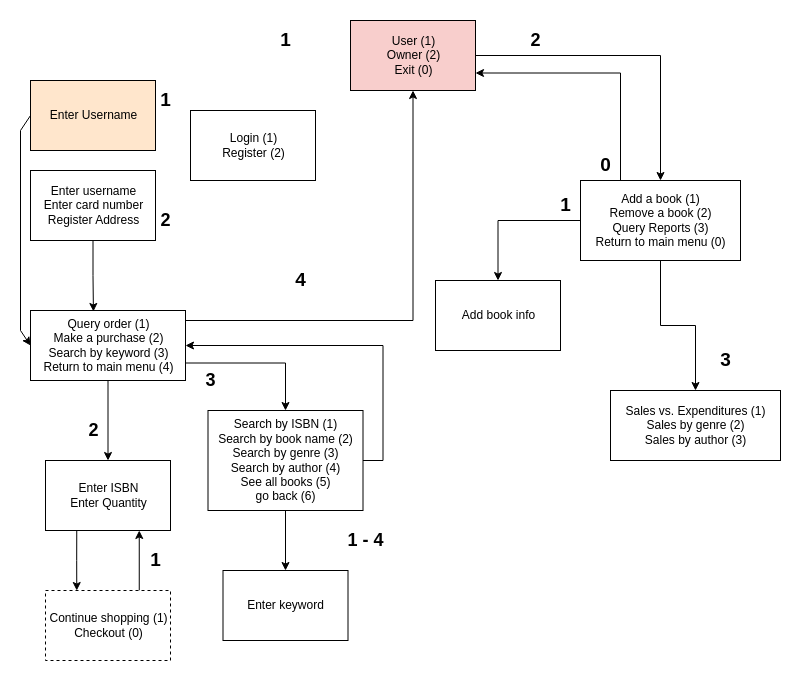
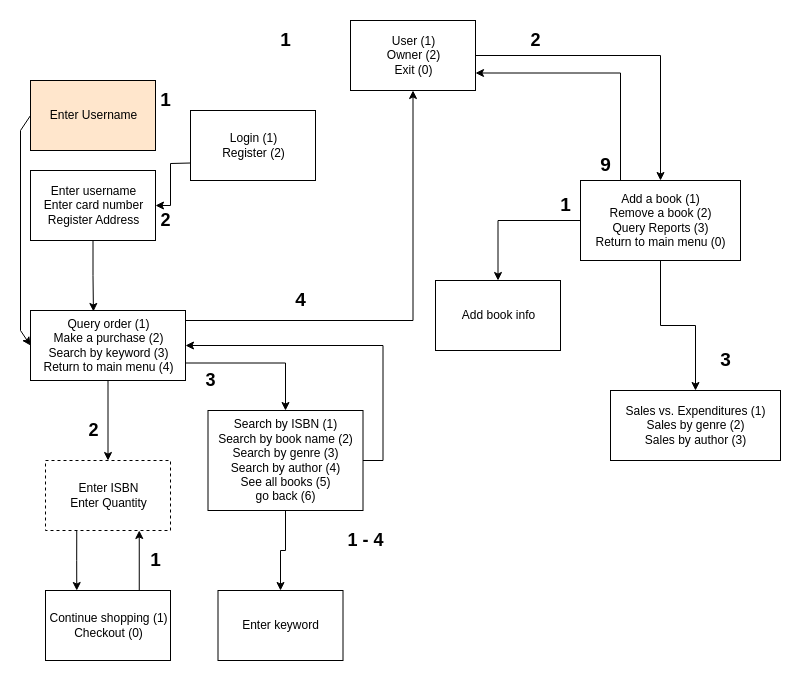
node "User (1) Owner (2) Exit (0)": fillcolor #f8cecc -> #ffffff
node "0": label "0" -> "9"
edge "Login (1) Register (2)" -> "Enter username Enter card number Register Address": added
node "4": moved (301, 281) -> (301, 301)
node "Enter ISBN Enter Quantity": style solid -> dashed
node "Enter keyword": moved (286, 606) -> (281, 626)
node "Continue shopping (1) Checkout (0)": style dashed -> solid
